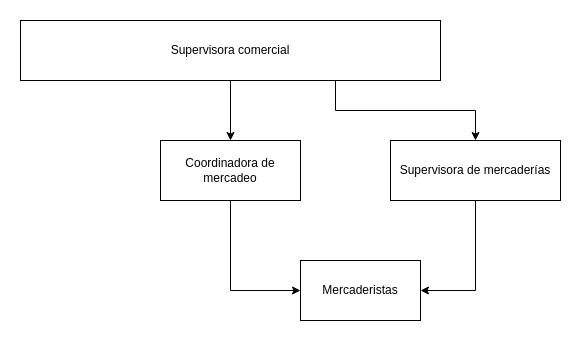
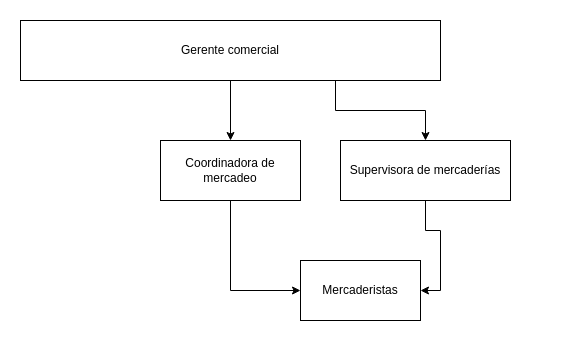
node "Supervisora comercial": label "Supervisora comercial" -> "Gerente comercial"
node "Supervisora de mercaderías": moved (476, 171) -> (426, 171)
